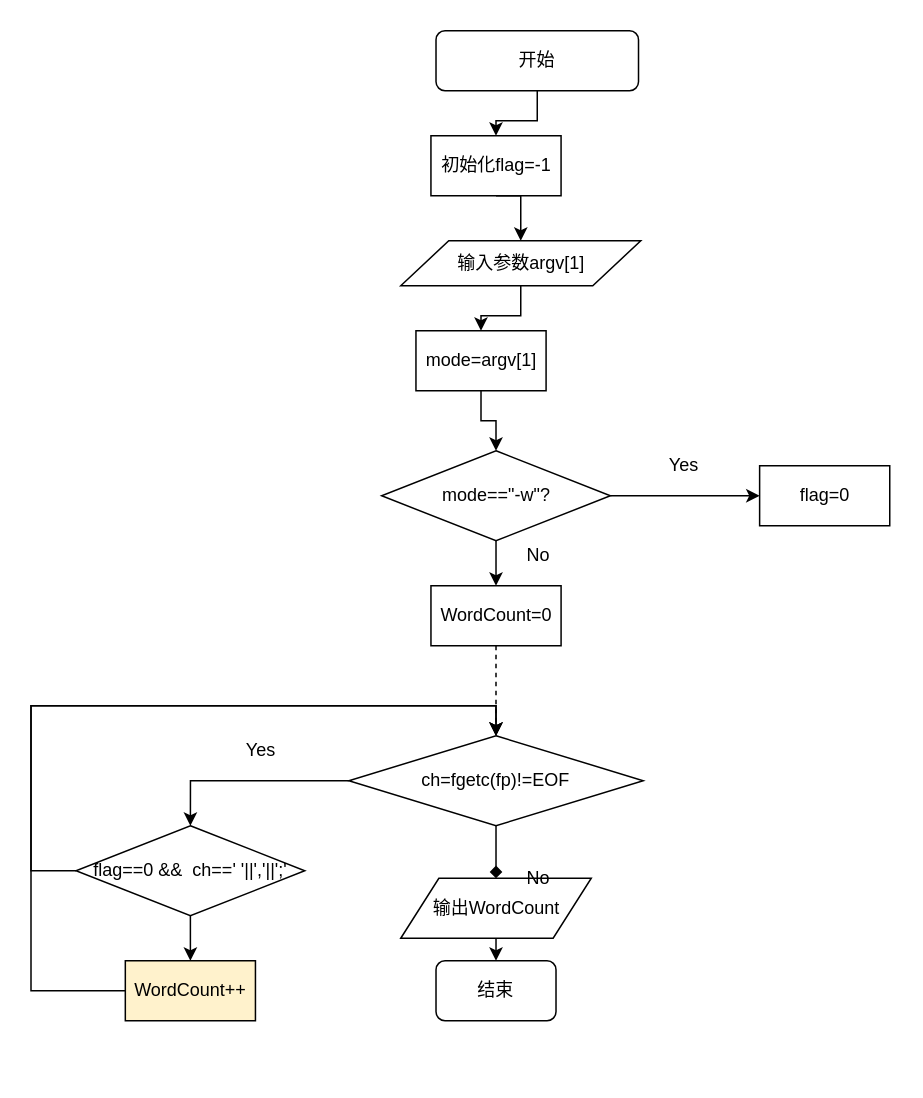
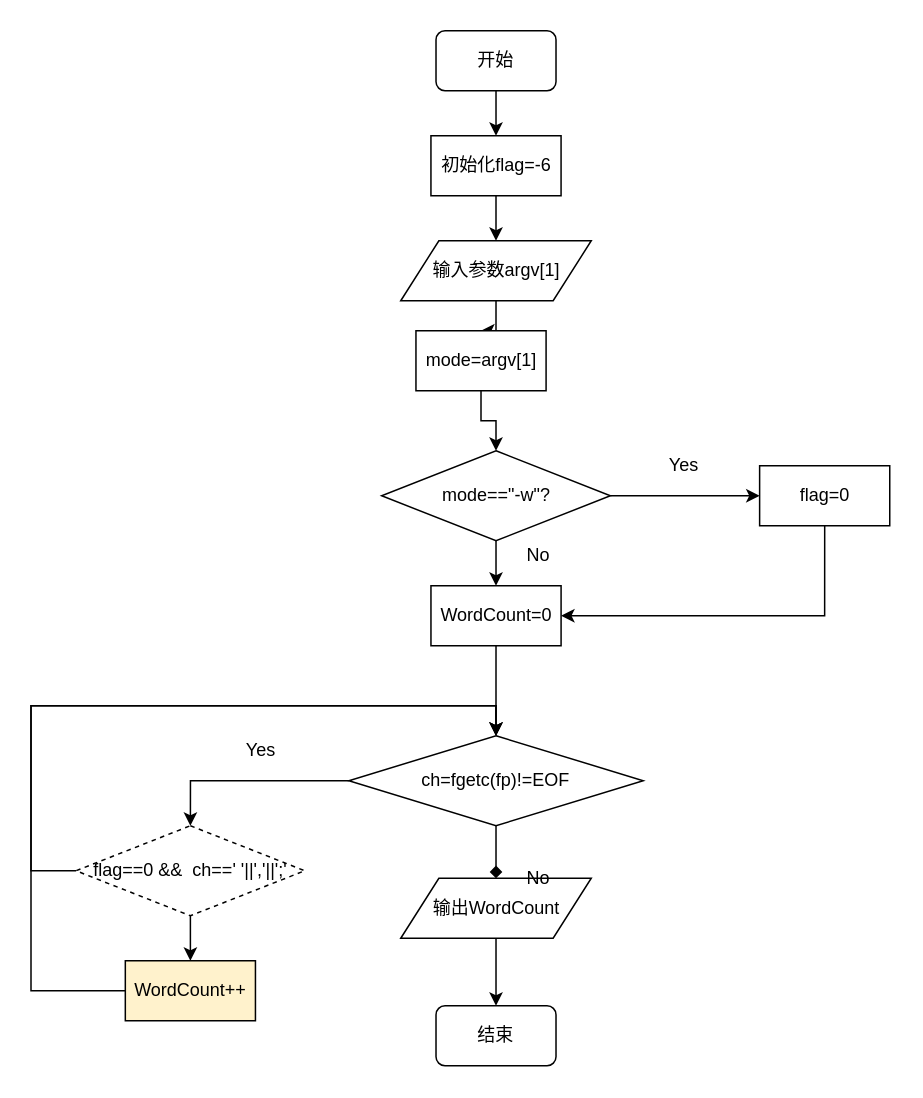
node "开始": size 203x60 -> 120x60
node "初始化flag=-1": label "初始化flag=-1" -> "初始化flag=-6"
node "输入参数argv[1]": size 240x45 -> 191x60
edge "flag=0" -> "WordCount=0": added
edge "WordCount=0" -> "ch=fgetc(fp)!=EOF": style dashed -> solid
node "flag==0 && ch==' '||','||';'": style solid -> dashed
node "结束": moved (496, 991) -> (496, 1036)
